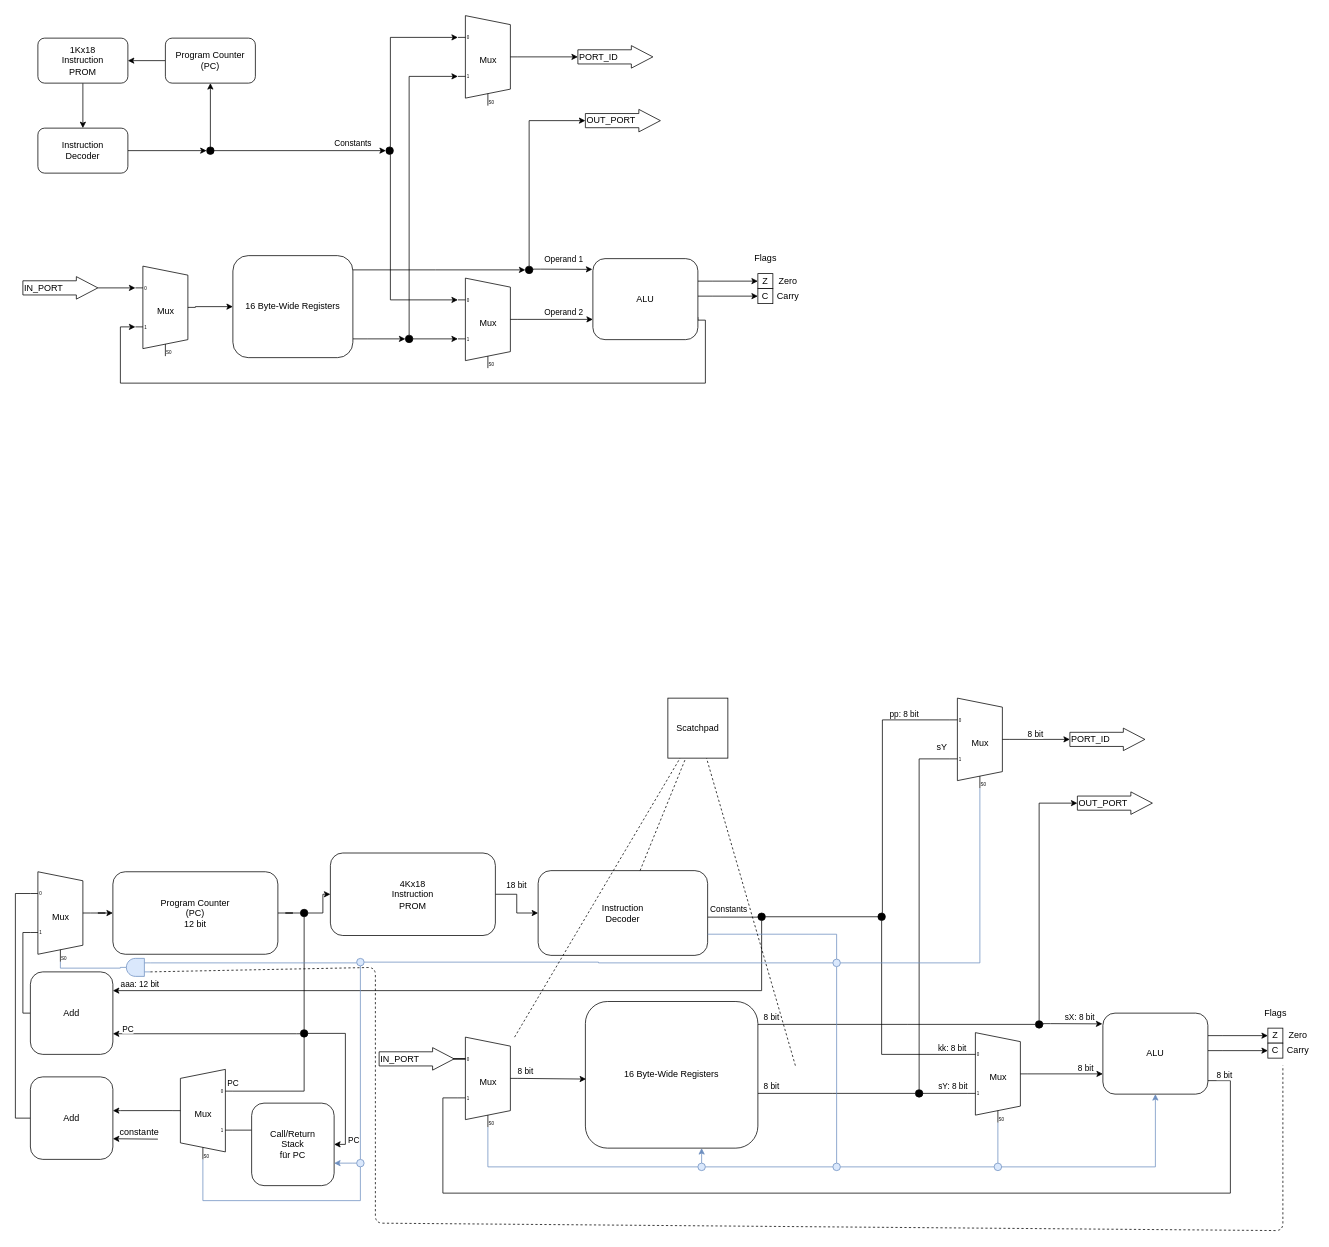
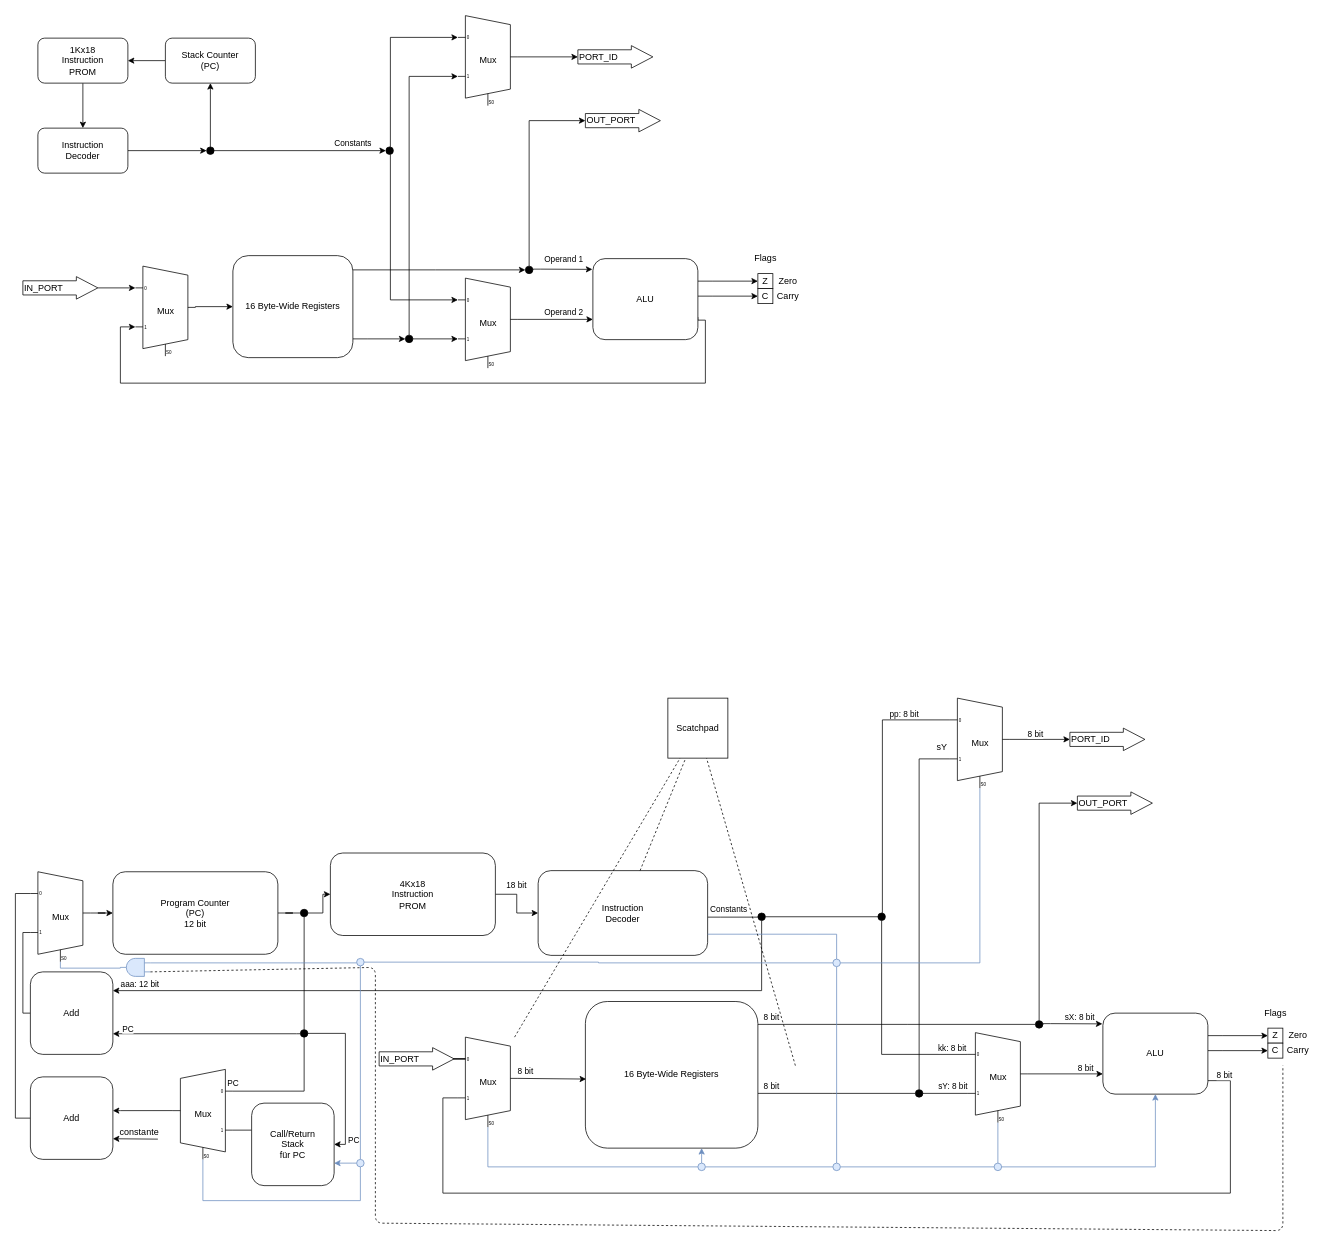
node "Program Counter (PC)": label "Program Counter (PC)" -> "Stack Counter (PC)"
